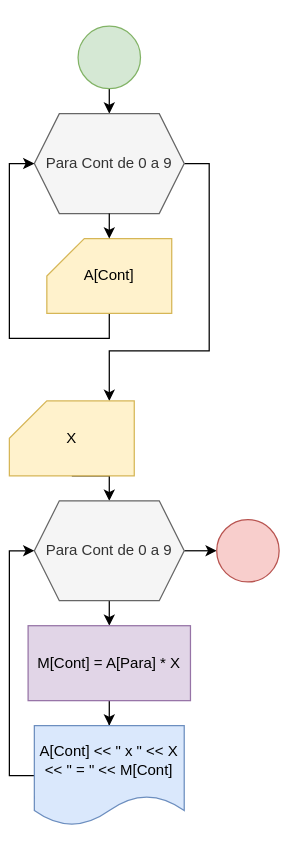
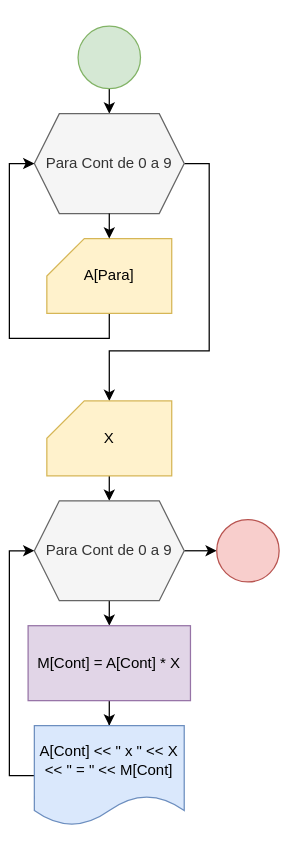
node "A[Cont]": label "A[Cont]" -> "A[Para]"
node "X": moved (72, 438) -> (109, 438)
node "M[Cont] = A[Para] * X": label "M[Cont] = A[Para] * X" -> "M[Cont] = A[Cont] * X"
